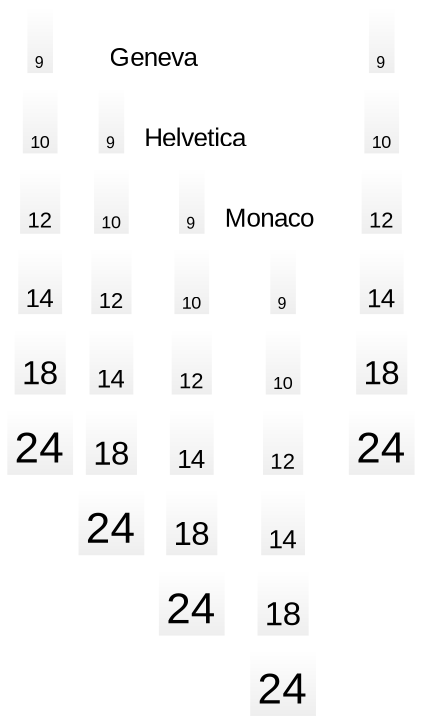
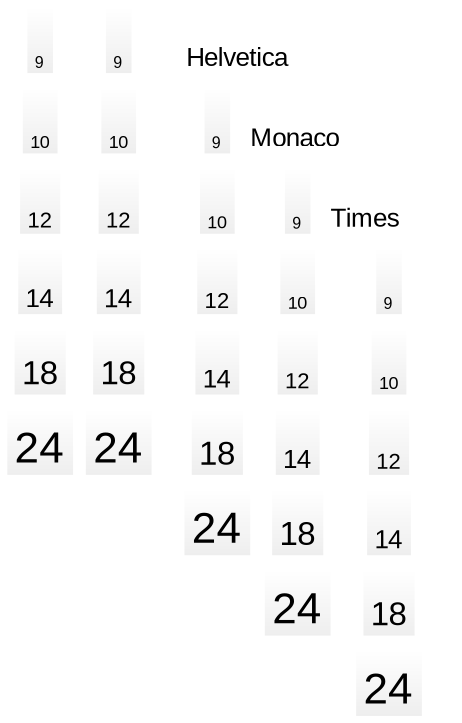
node "Geneva": removed
node "Times": added
